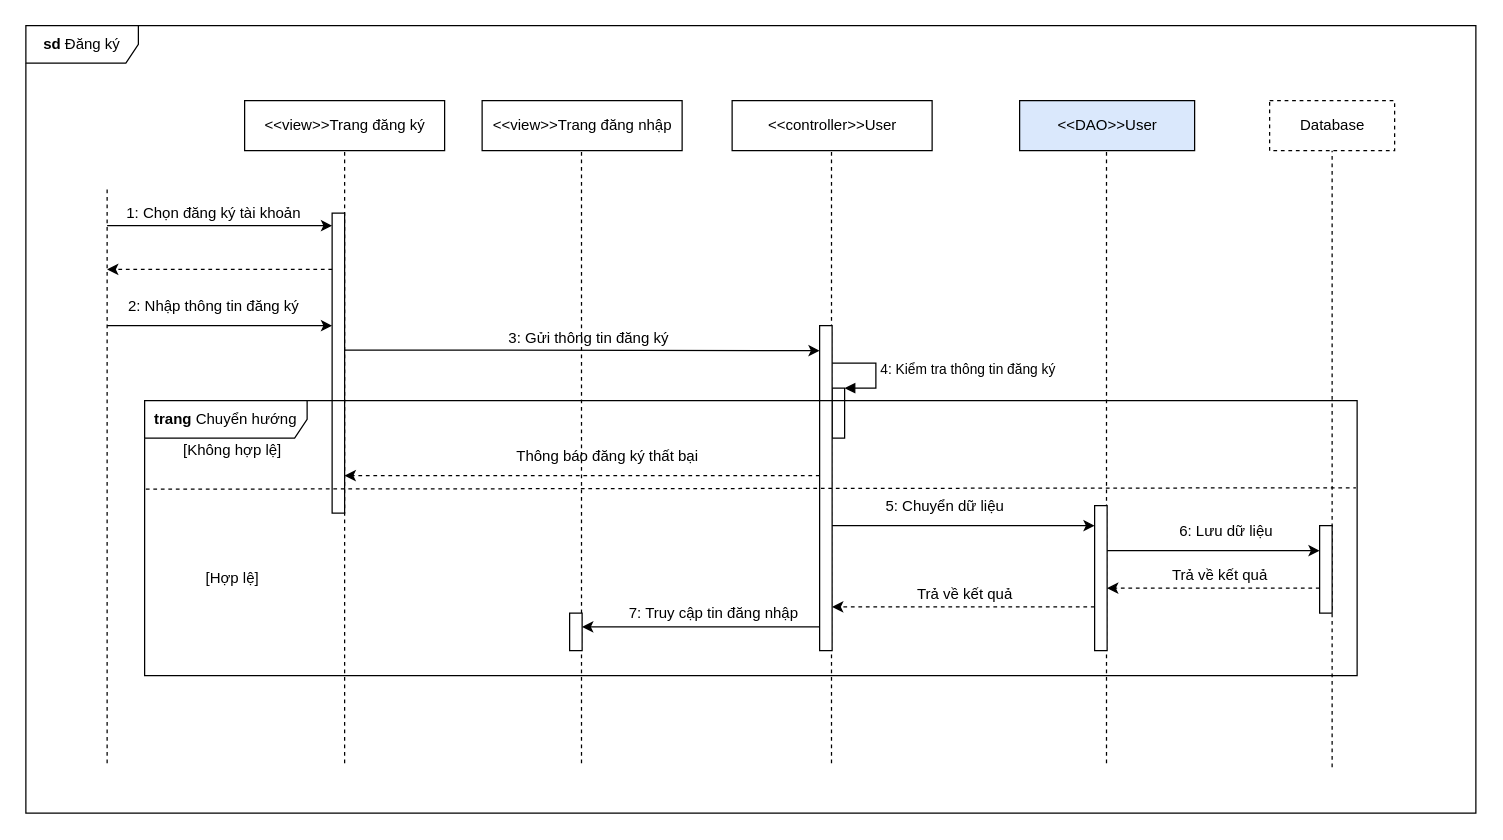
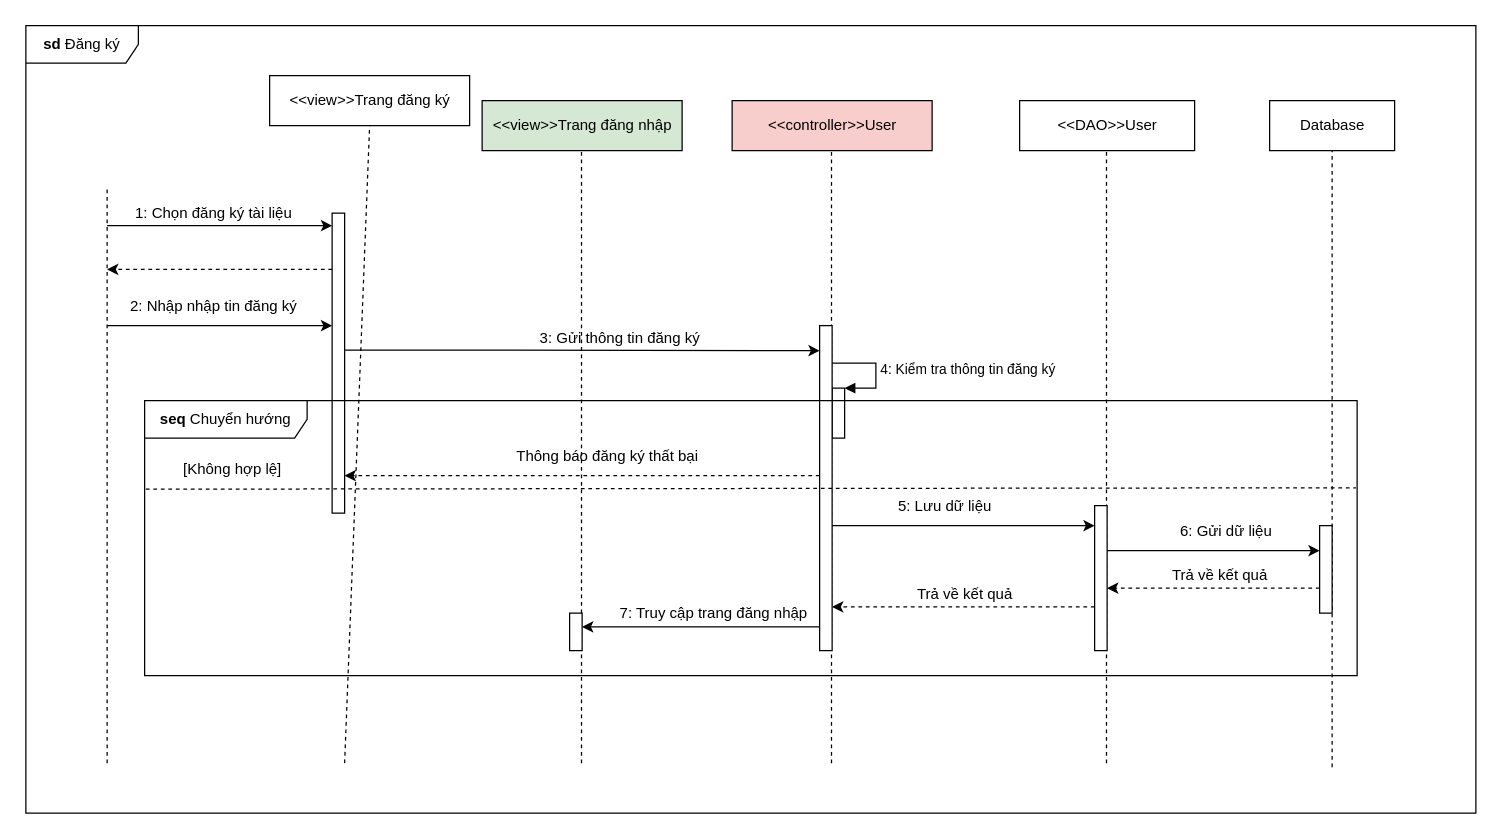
node "<<view>>Trang đăng ký": moved (344, 126) -> (369, 101)
node "<<view>>Trang đăng nhập": fillcolor #ffffff -> #d5e8d4
node "<<controller>>User": fillcolor #ffffff -> #f8cecc
node "<<DAO>>User": fillcolor #dae8fc -> #ffffff
node "Database": style dashed -> solid
node "1: Chọn đăng ký tài khoản": label "1: Chọn đăng ký tài khoản" -> "1: Chọn đăng ký tài liệu"
node "2: Nhập thông tin đăng ký": label "2: Nhập thông tin đăng ký" -> "2: Nhập nhập tin đăng ký"
node "3: Gửi thông tin đăng ký": moved (588, 338) -> (619, 338)
node "trang Chuyển hướng": label "trang Chuyển hướng" -> "seq Chuyển hướng"
node "[Không hợp lệ]": moved (232, 451) -> (232, 469)
node "5: Chuyển dữ liệu": label "5: Chuyển dữ liệu" -> "5: Lưu dữ liệu"
node "6: Lưu dữ liệu": label "6: Lưu dữ liệu" -> "6: Gửi dữ liệu"
node "[Hợp lệ]": removed
node "7: Truy cập tin đăng nhập": label "7: Truy cập tin đăng nhập" -> "7: Truy cập trang đăng nhập"
